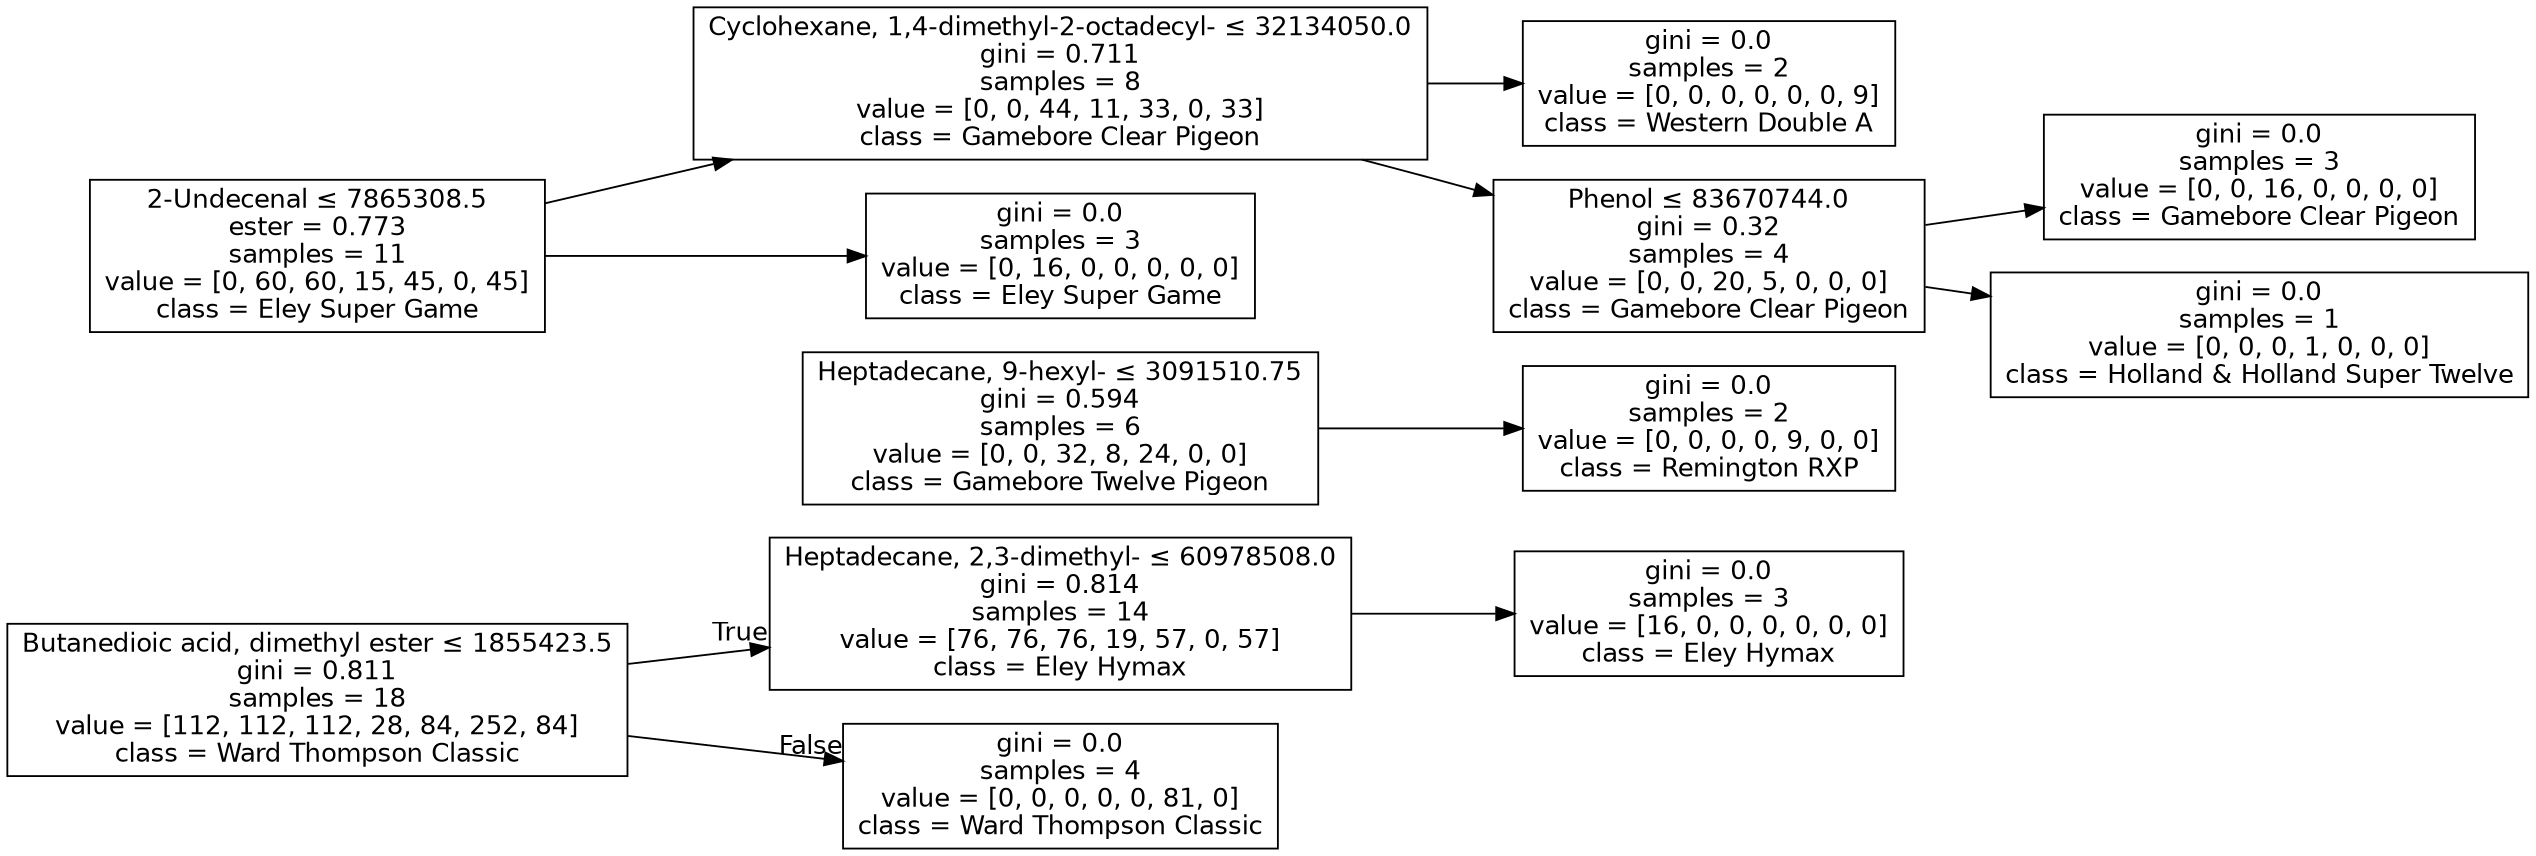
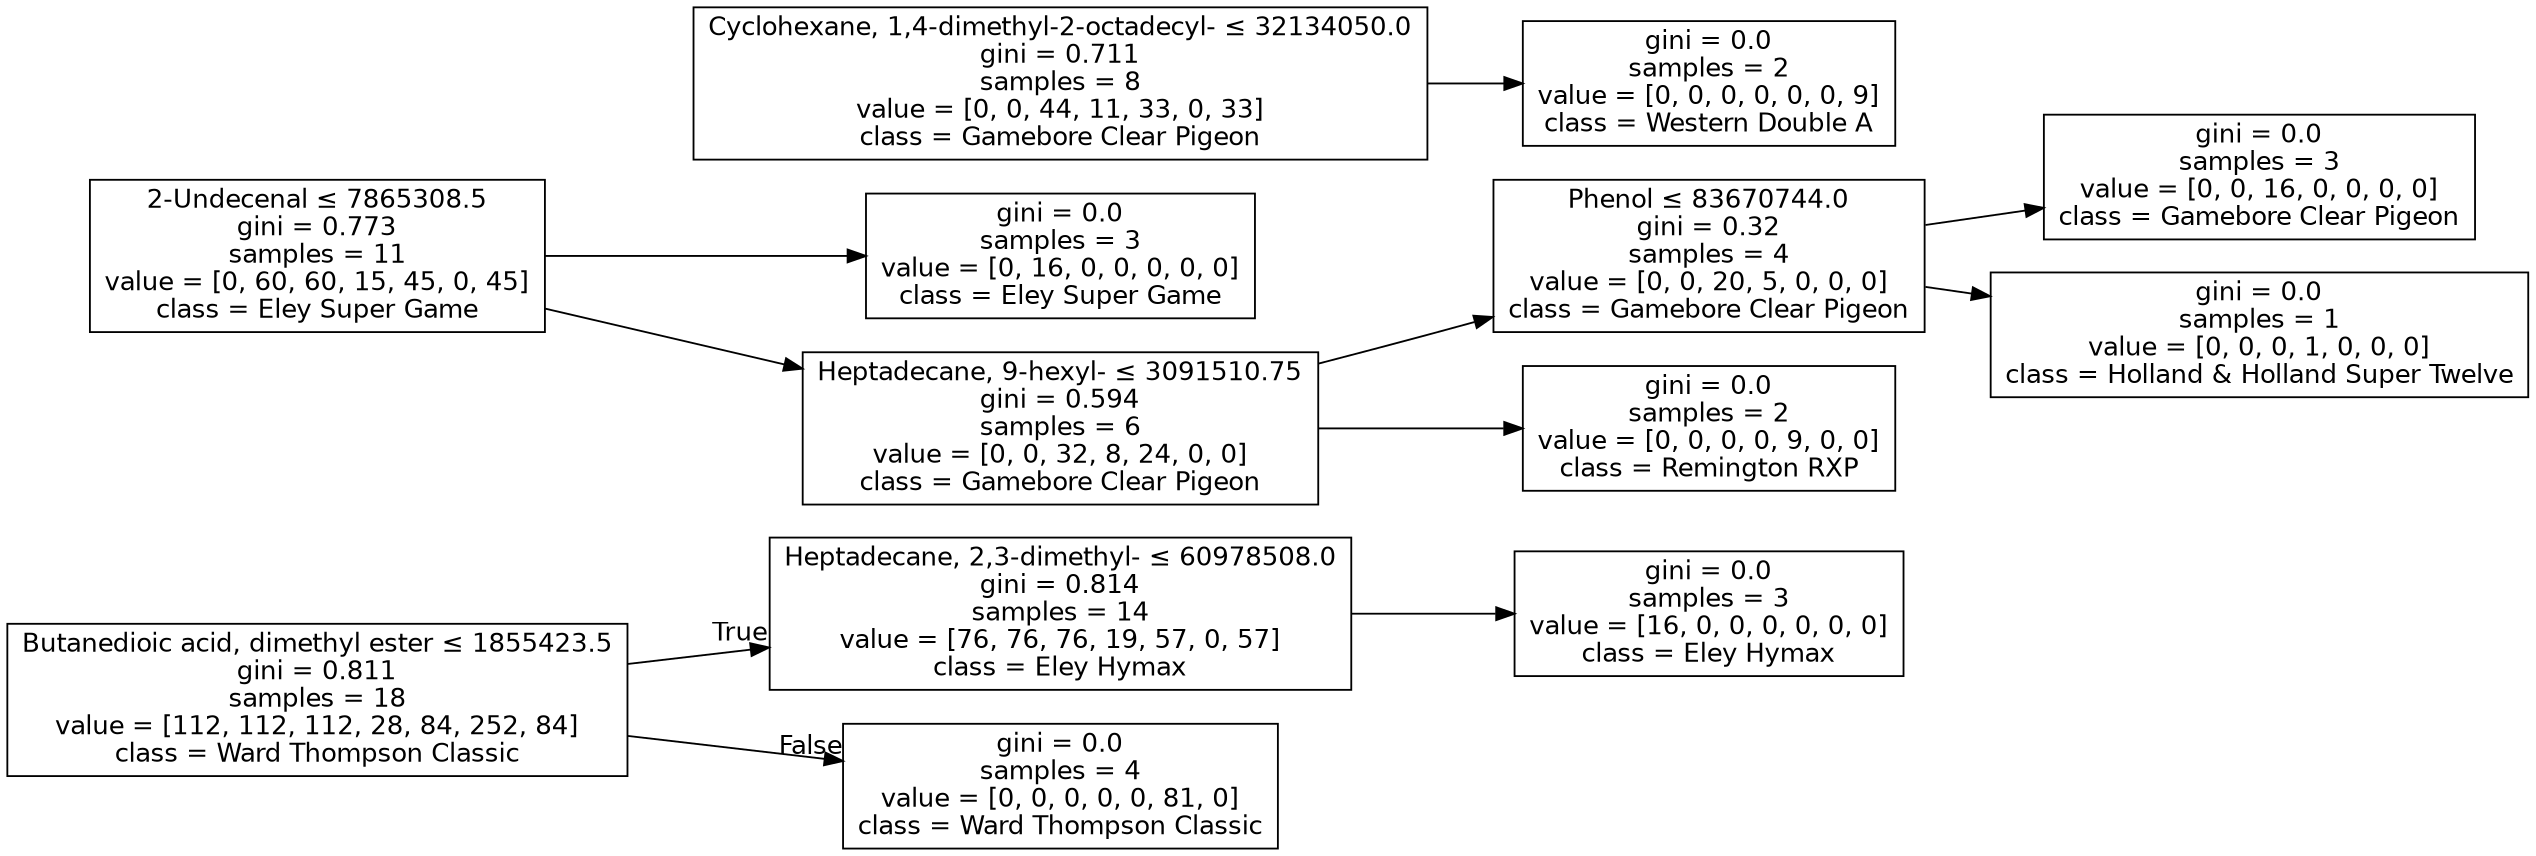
edge "Cyclohexane, 1,4-dimethyl-2-octadecyl- ≤ 32134050.0" -> "Phenol ≤ 83670744.0": now "Heptadecane, 9-hexyl- ≤ 3091510.75" -> "Phenol ≤ 83670744.0"
edge "2-Undecenal ≤ 7865308.5" -> "Cyclohexane, 1,4-dimethyl-2-octadecyl- ≤ 32134050.0": now "2-Undecenal ≤ 7865308.5" -> "Heptadecane, 9-hexyl- ≤ 3091510.75"
node "2-Undecenal ≤ 7865308.5": text "ester = 0.773" -> "gini = 0.773"
node "Heptadecane, 9-hexyl- ≤ 3091510.75": text "class = Gamebore Twelve Pigeon" -> "class = Gamebore Clear Pigeon"
